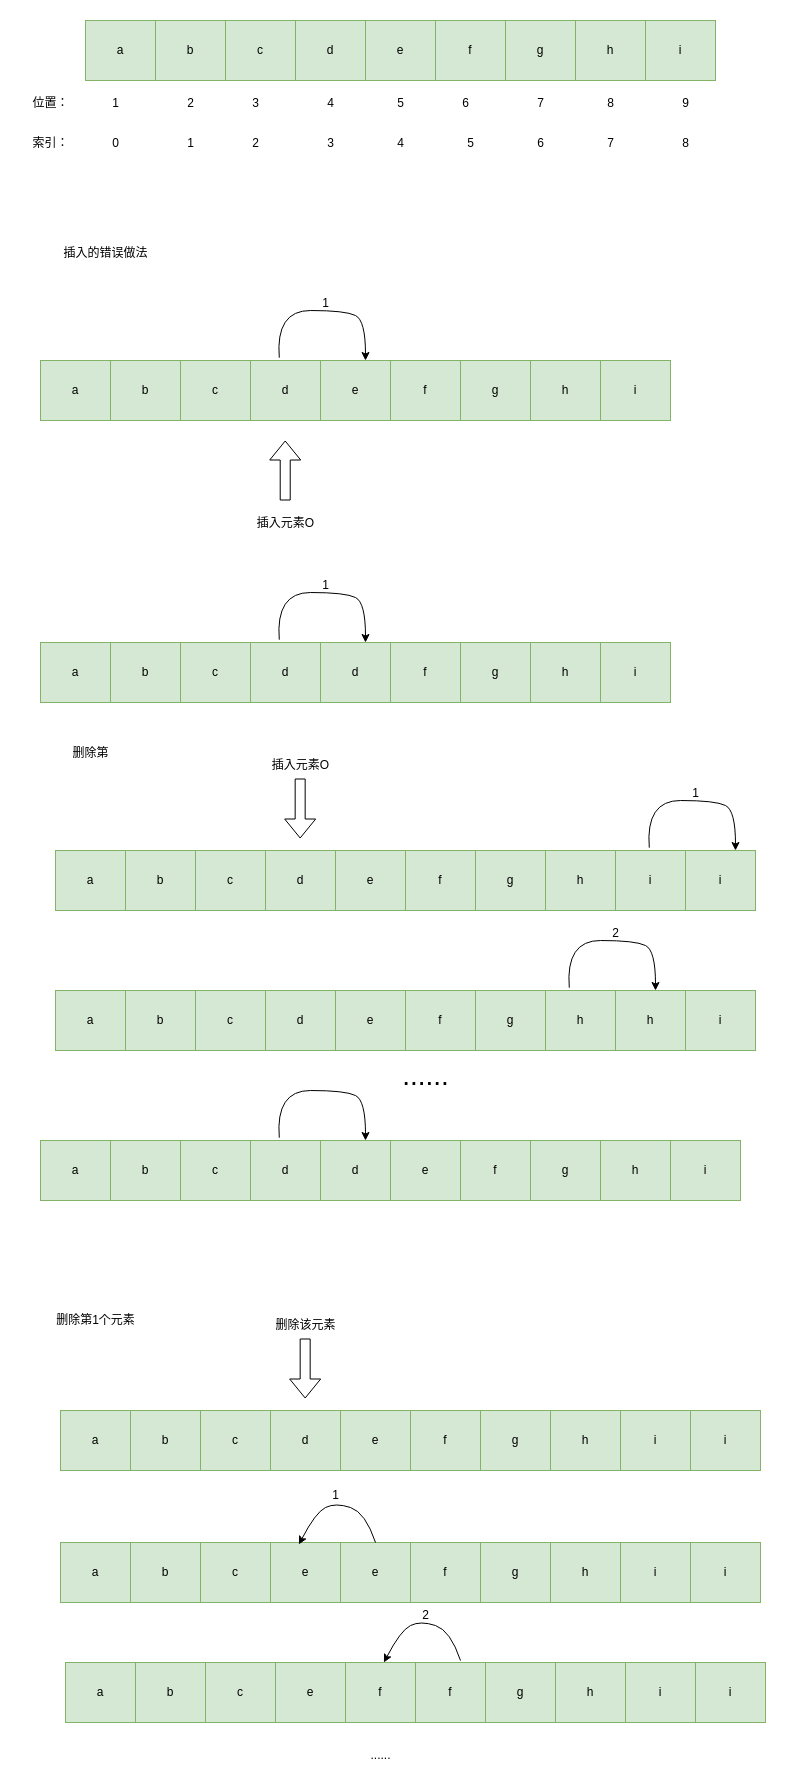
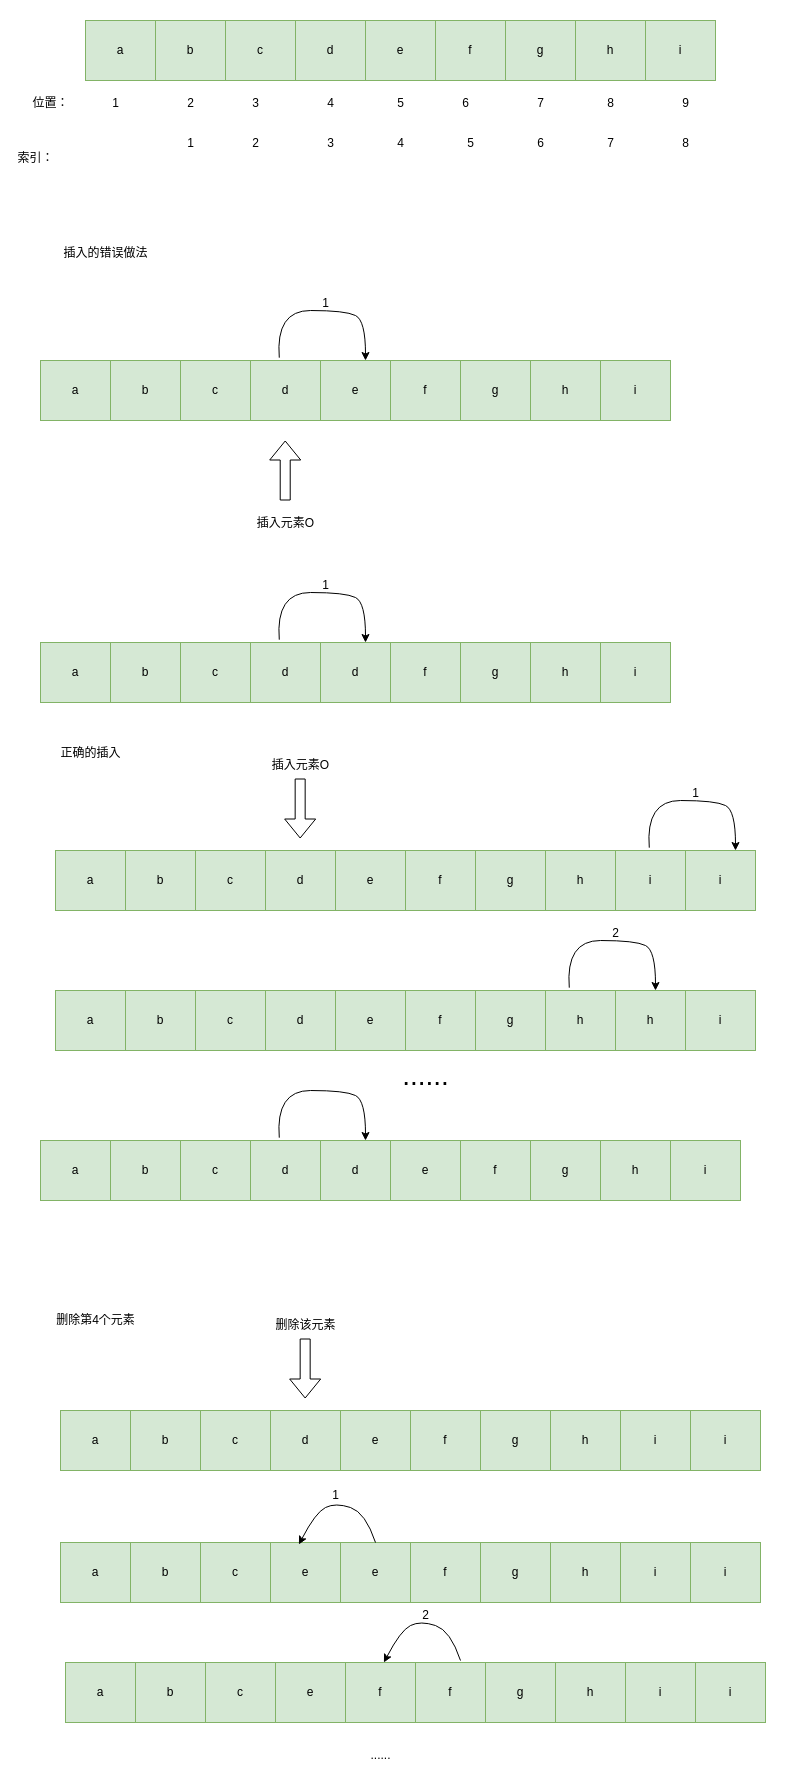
node "索引：": moved (51, 144) -> (36, 159)
node "0": removed
node "删除第": label "删除第" -> "正确的插入"
node "删除第1个元素": label "删除第1个元素" -> "删除第4个元素"
